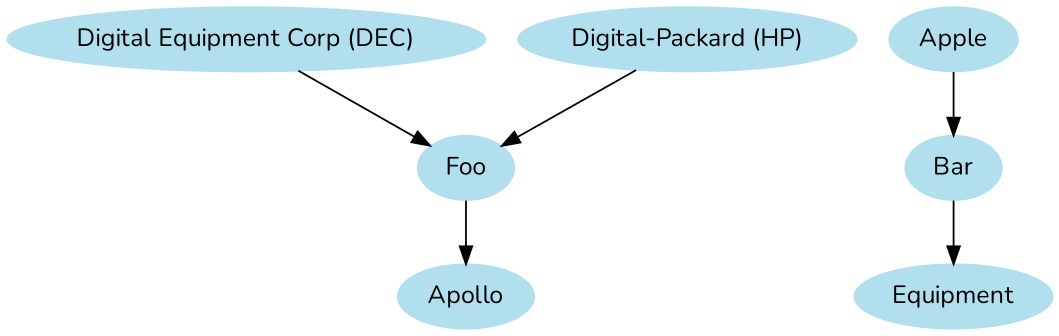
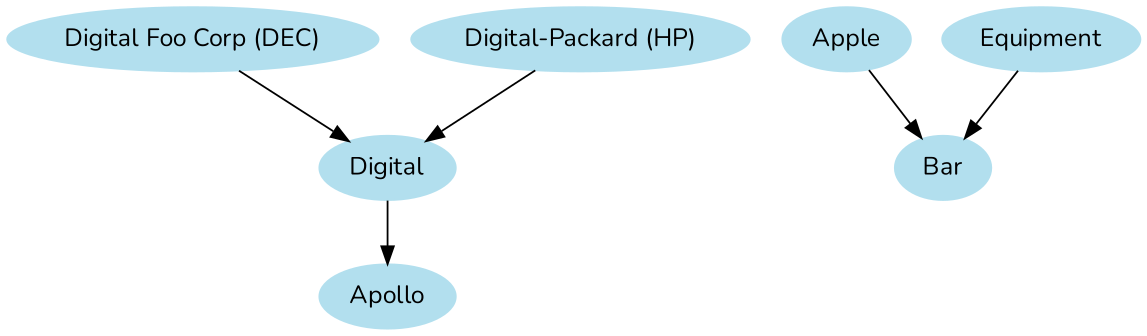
node "Digital Equipment Corp (DEC)": label "Digital Equipment Corp (DEC)" -> "Digital Foo Corp (DEC)"
node "Foo": label "Foo" -> "Digital"
edge "Bar" -> "Equipment": reversed
